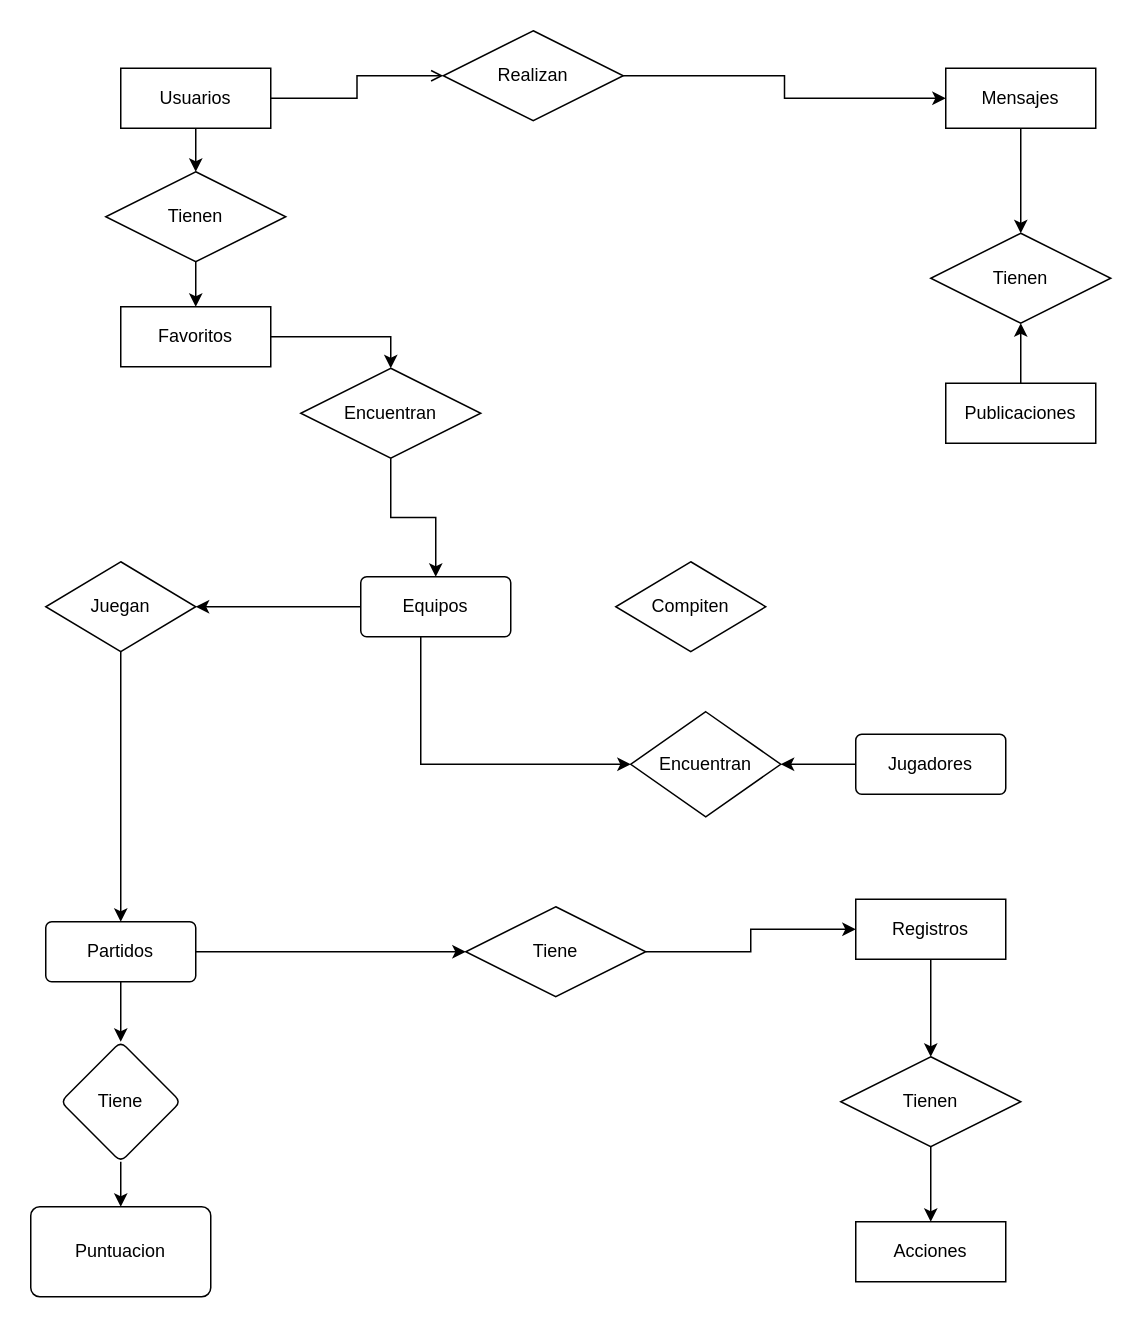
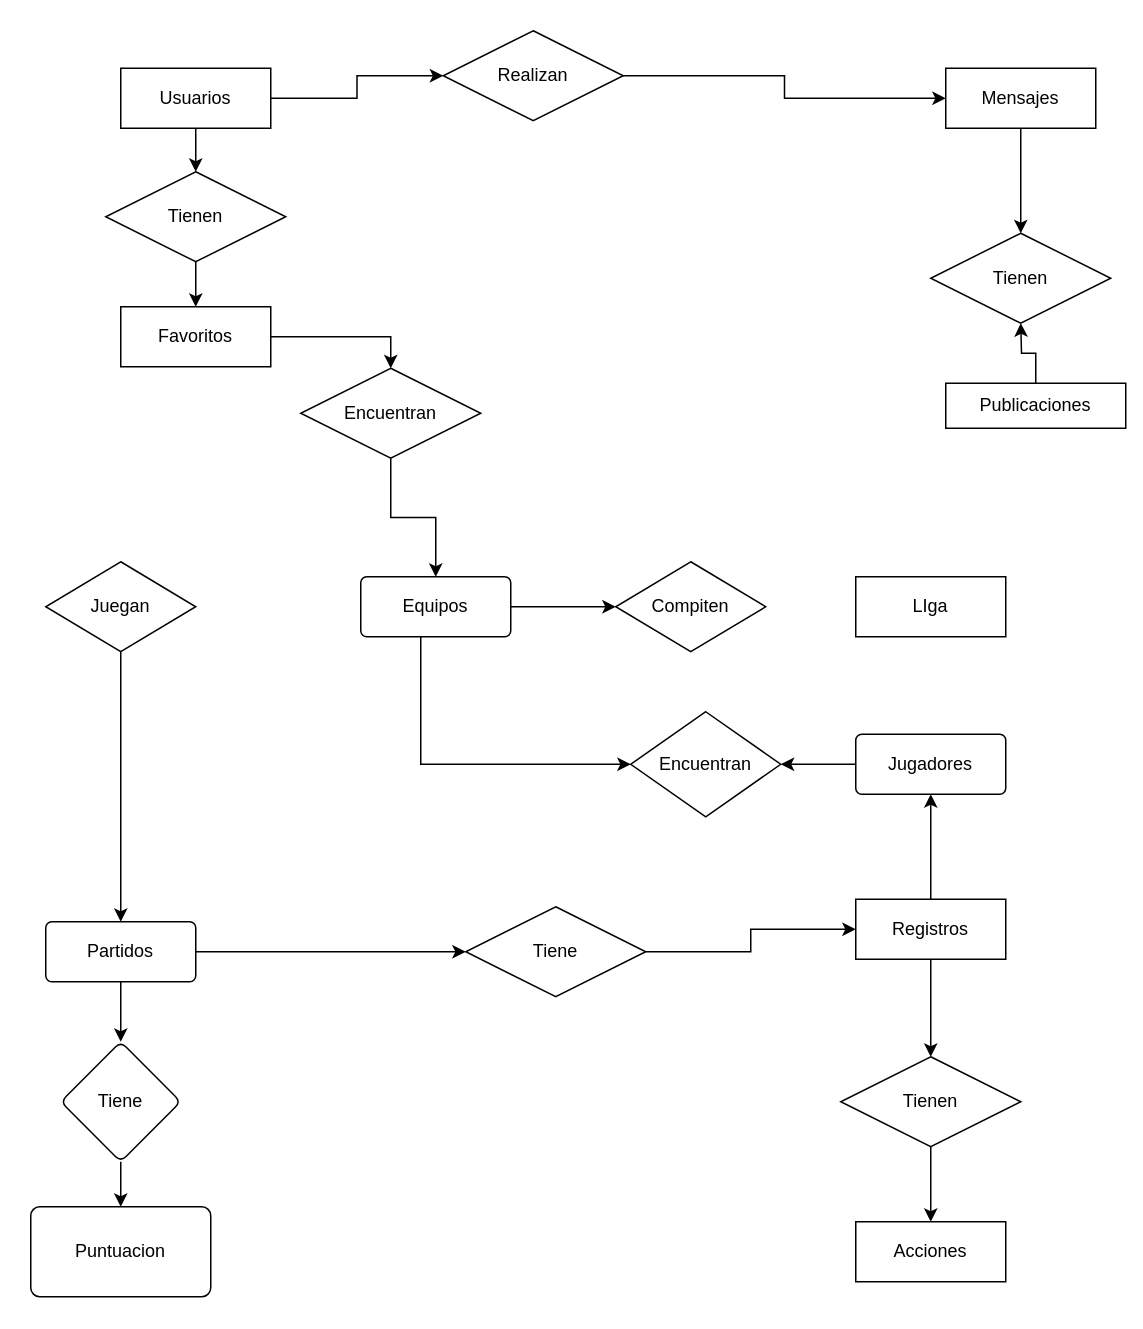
edge "Usuarios" -> "Realizan": arrowhead open -> classic
node "Publicaciones": size 150x60 -> 180x45
edge "Equipos" -> "Juegan": now "Equipos" -> "Compiten"
node "LIga": added
edge "Registros" -> "Jugadores": added
